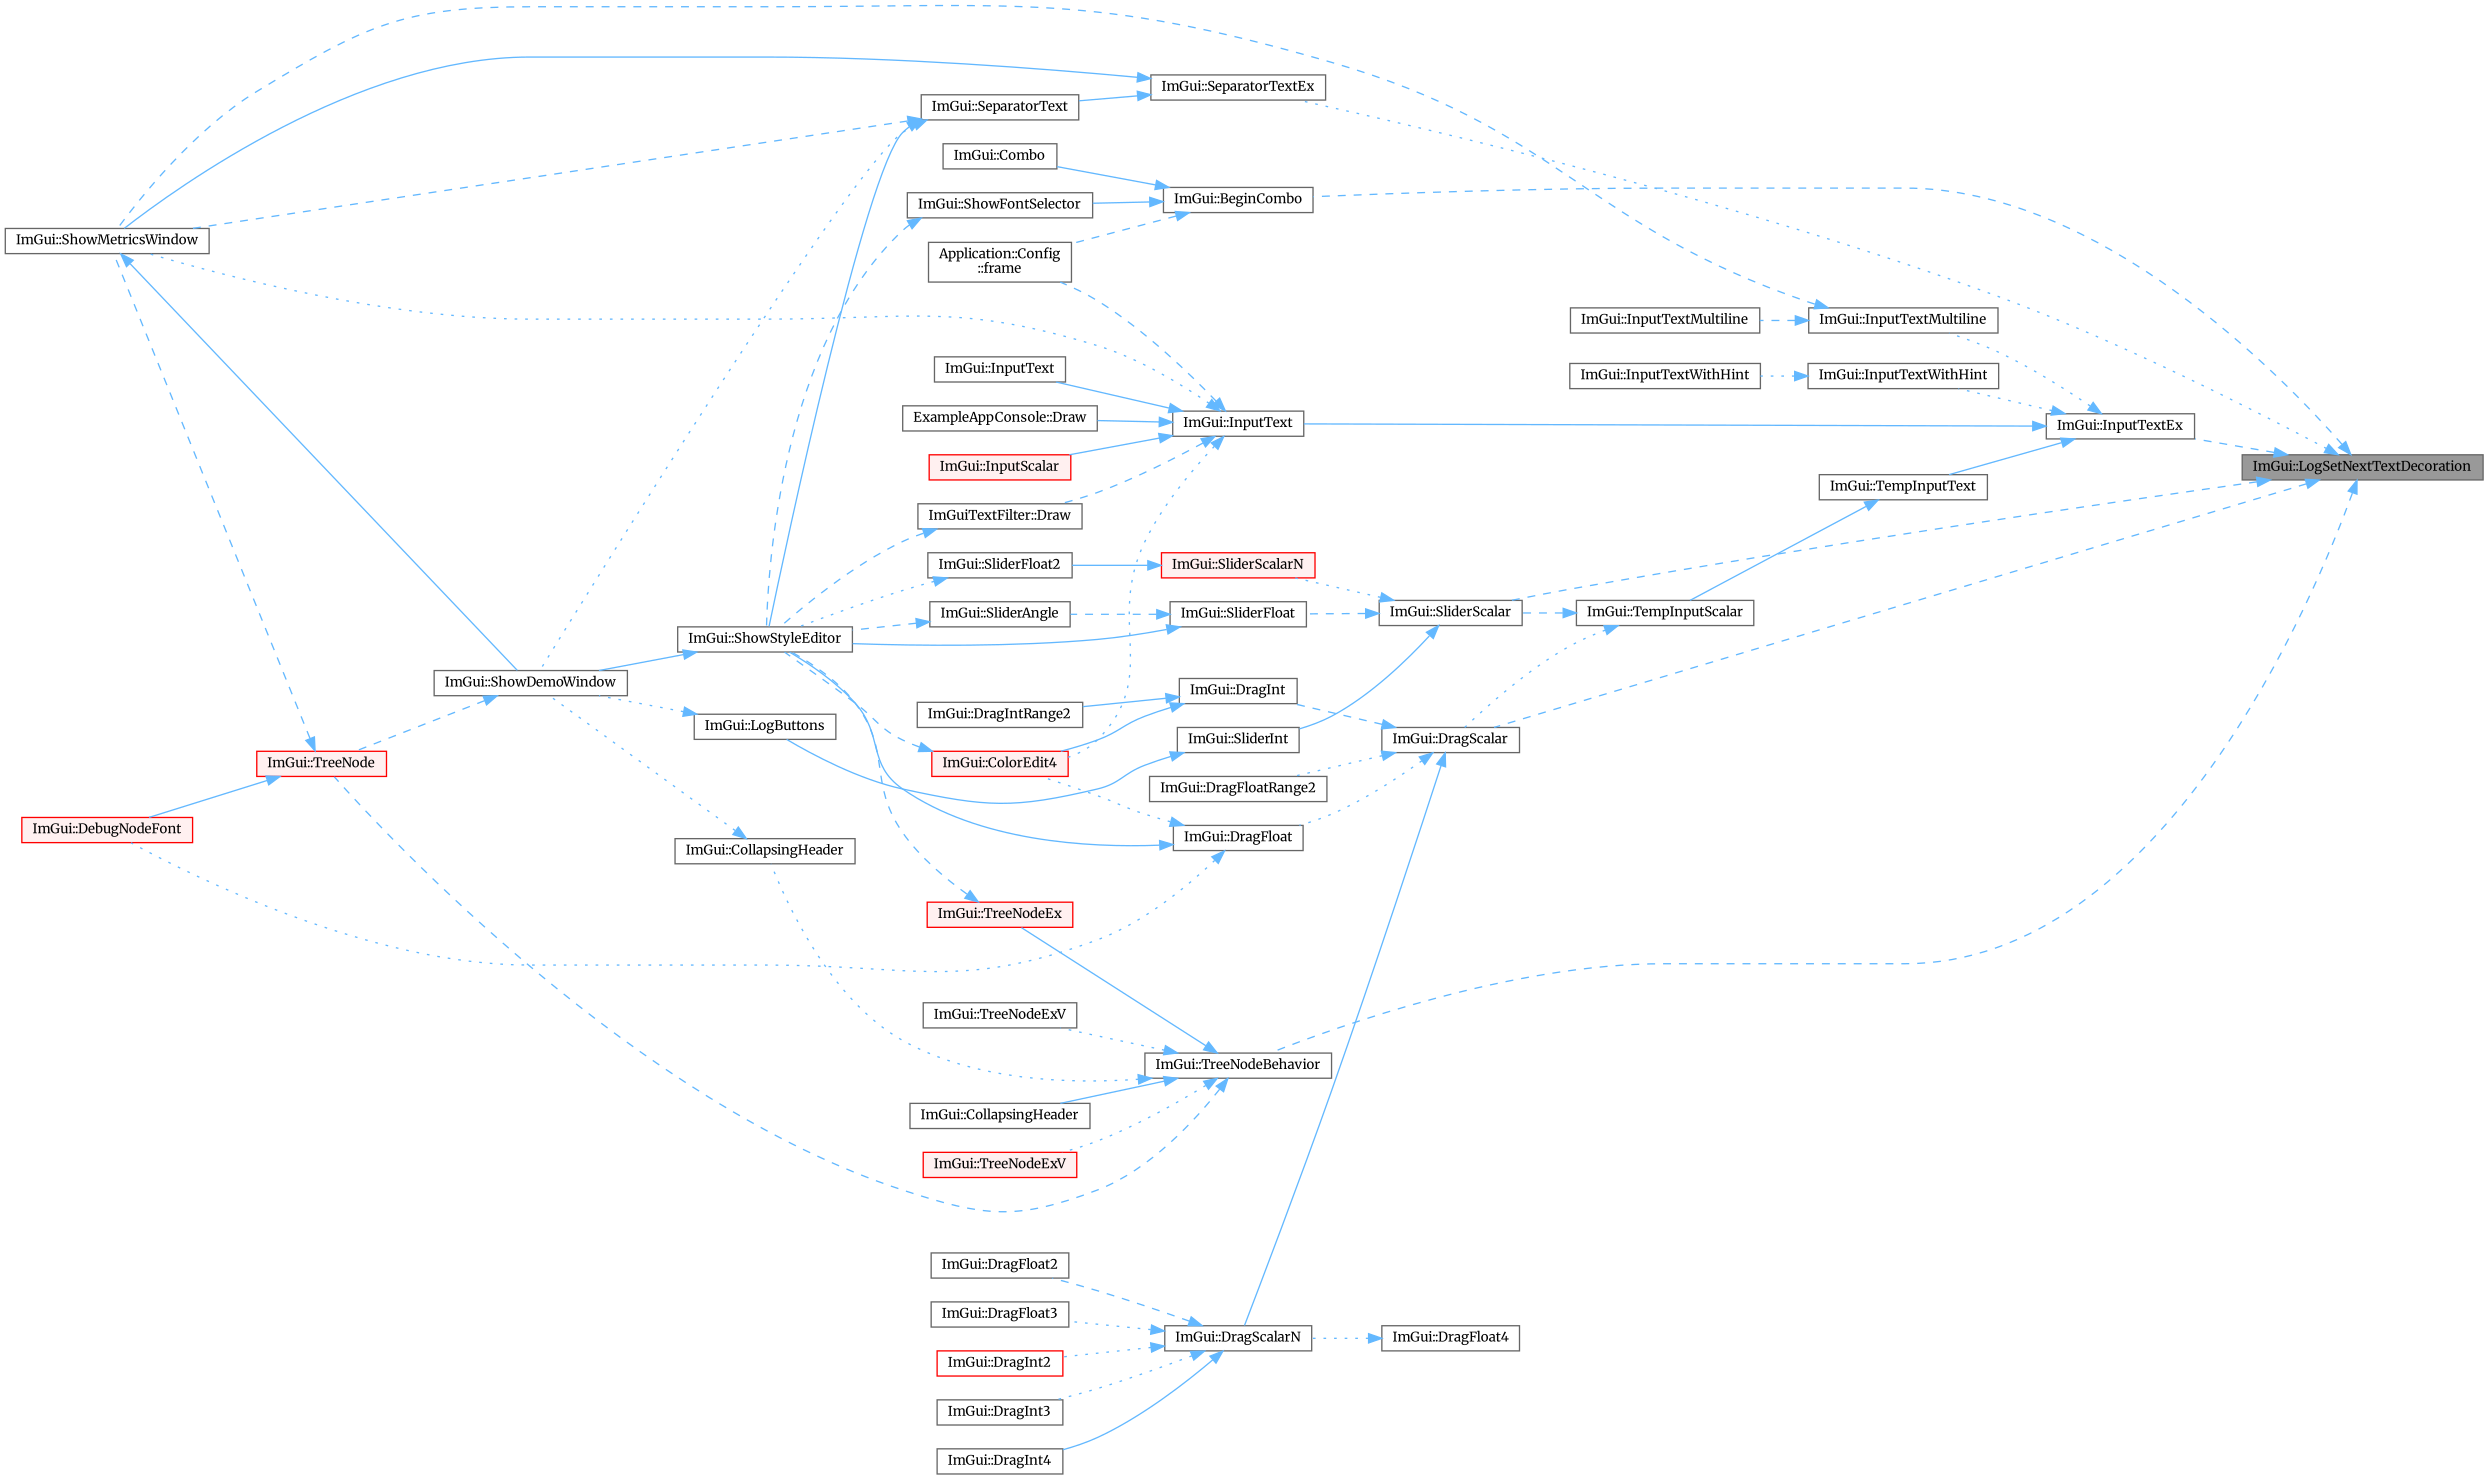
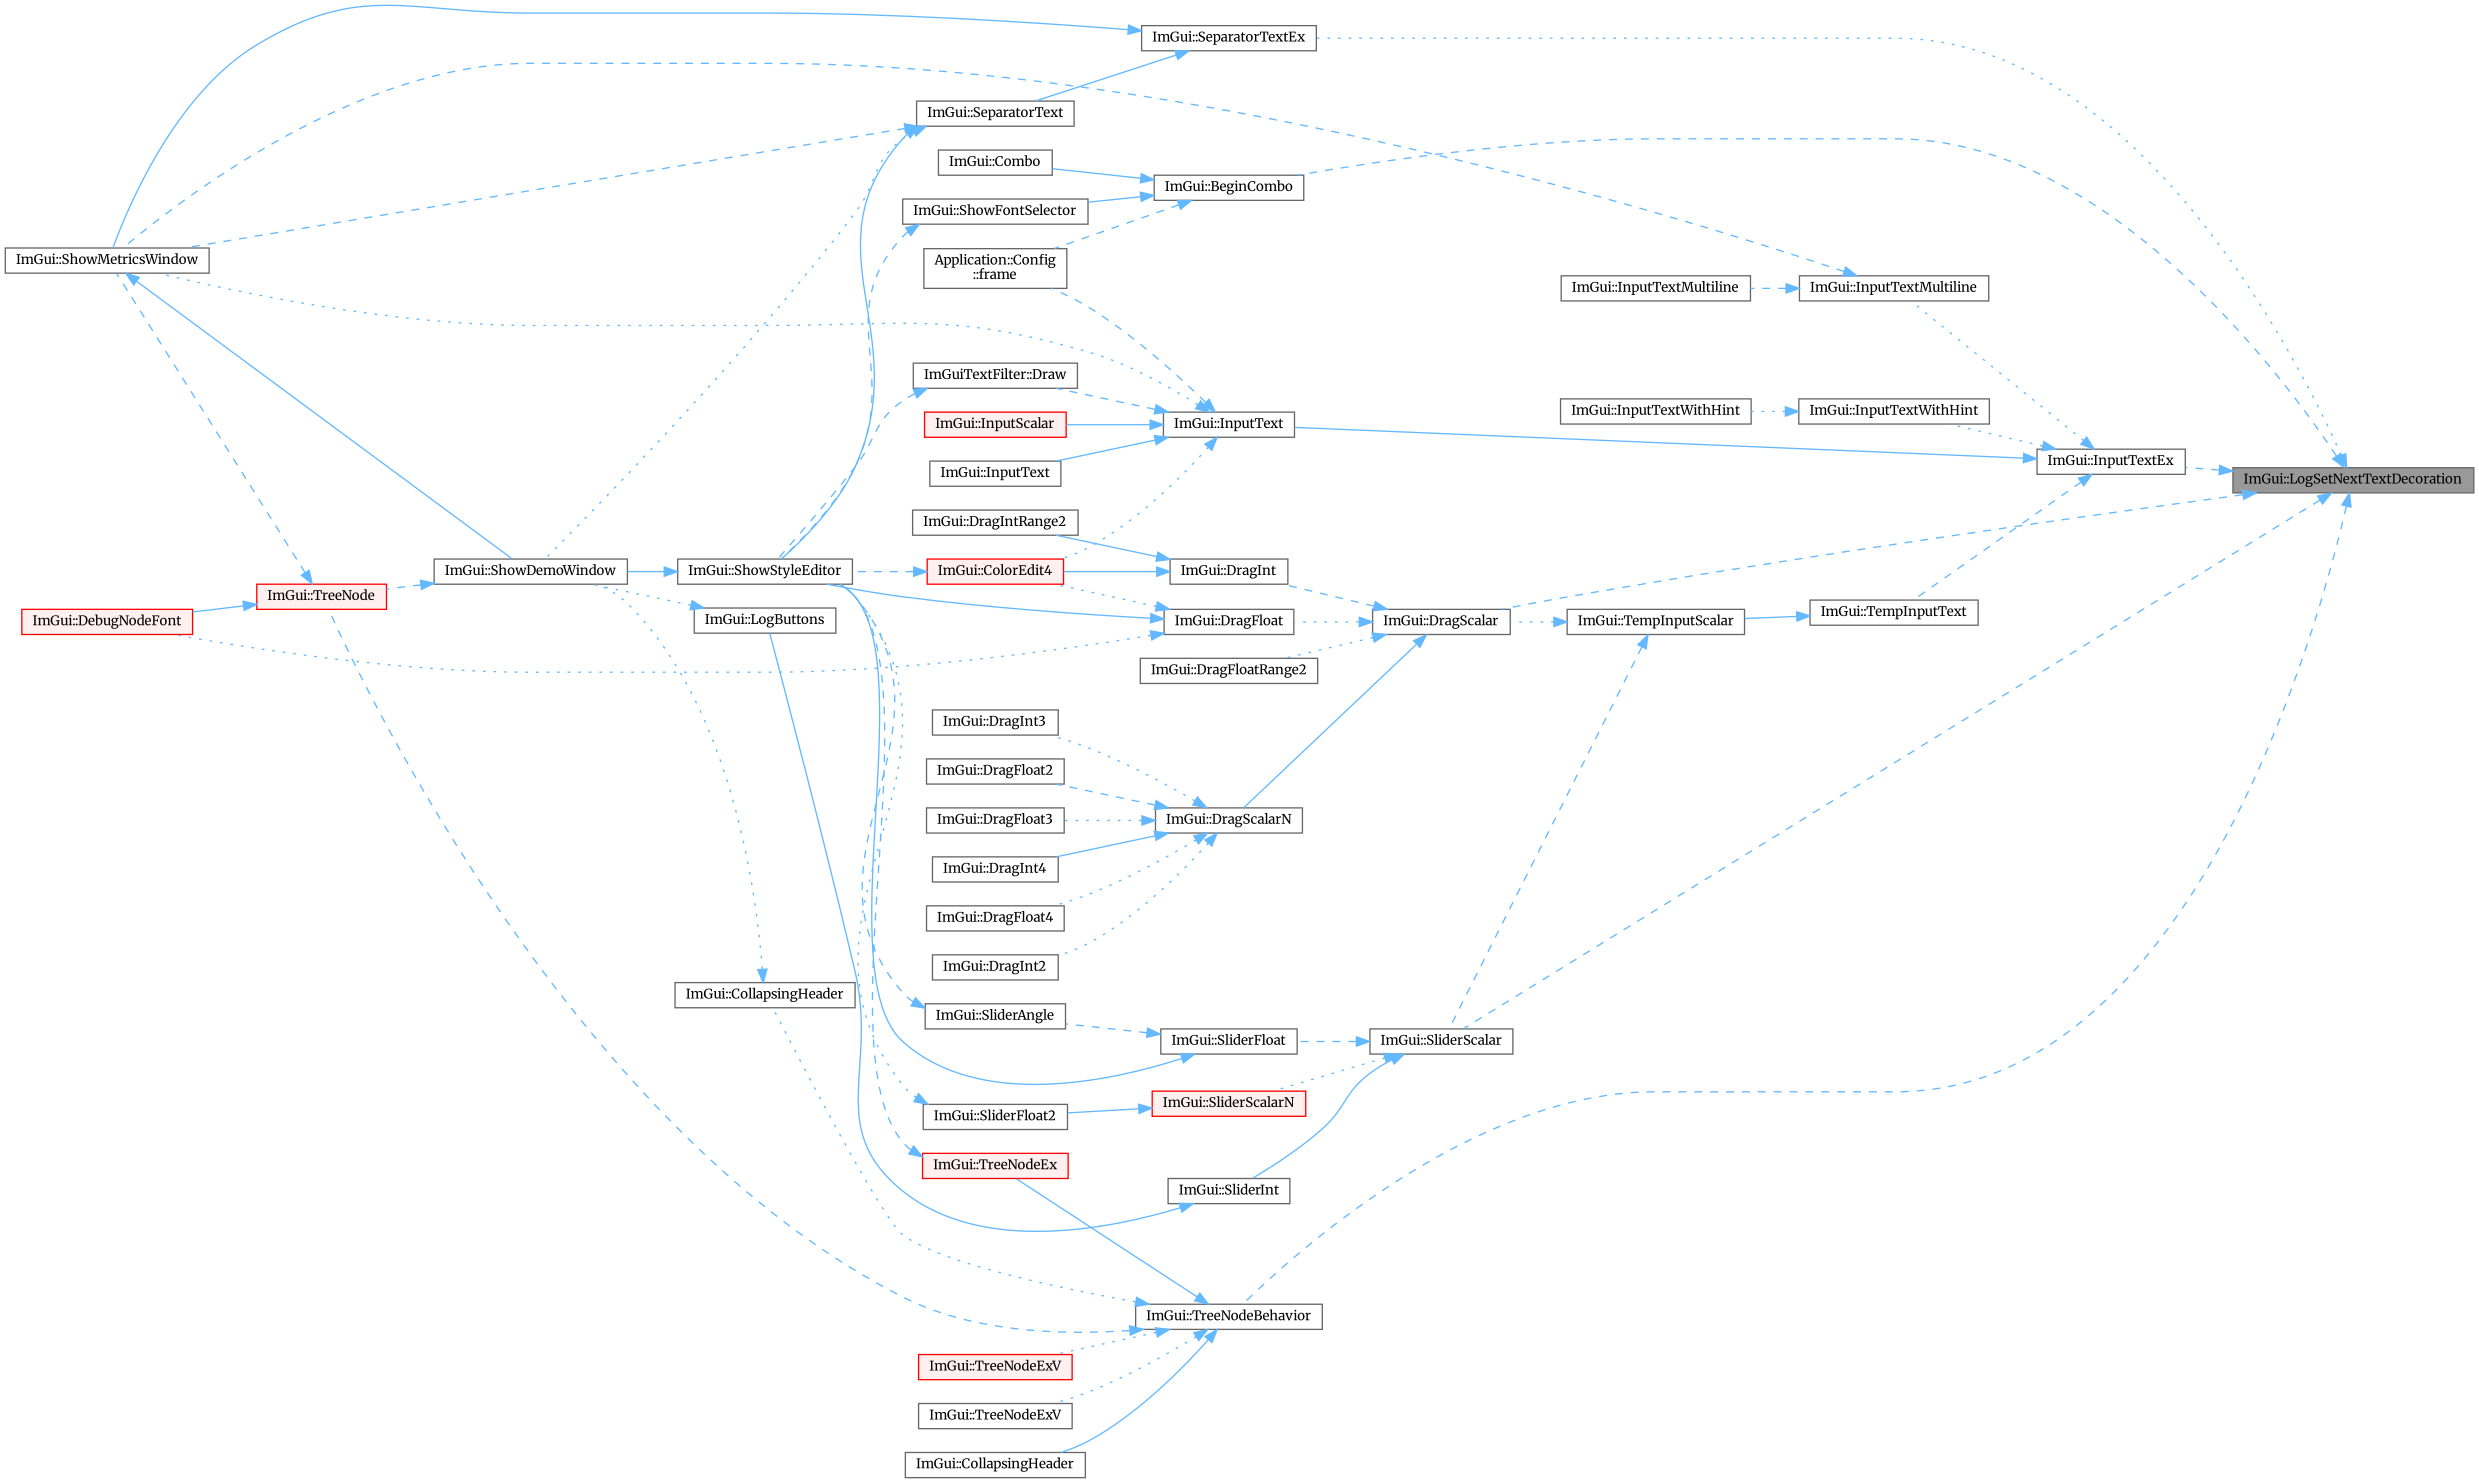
node "ExampleAppConsole::Draw": removed
edge "ImGui::TempInputText" -> "ImGui::InputTextEx": style solid -> dashed
edge "ImGui::DragScalarN" -> "ImGui::DragFloat4": reversed
node "ImGui::DragInt2": color red -> grey40
